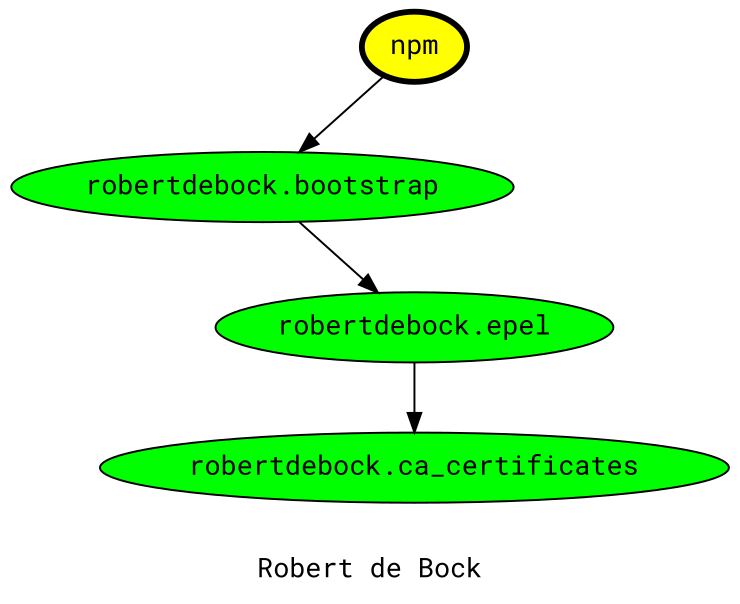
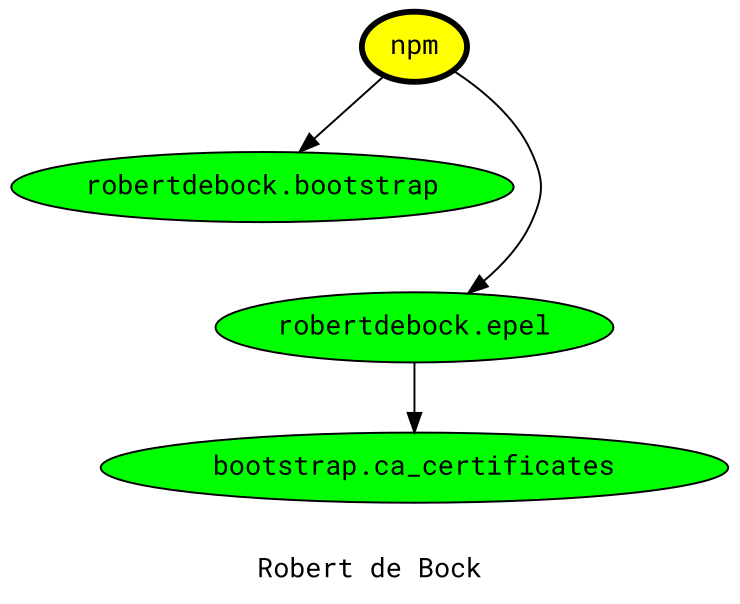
edge "robertdebock.bootstrap" -> "robertdebock.epel": now "npm" -> "robertdebock.epel"
node "robertdebock.ca_certificates": label "robertdebock.ca_certificates" -> "bootstrap.ca_certificates"
